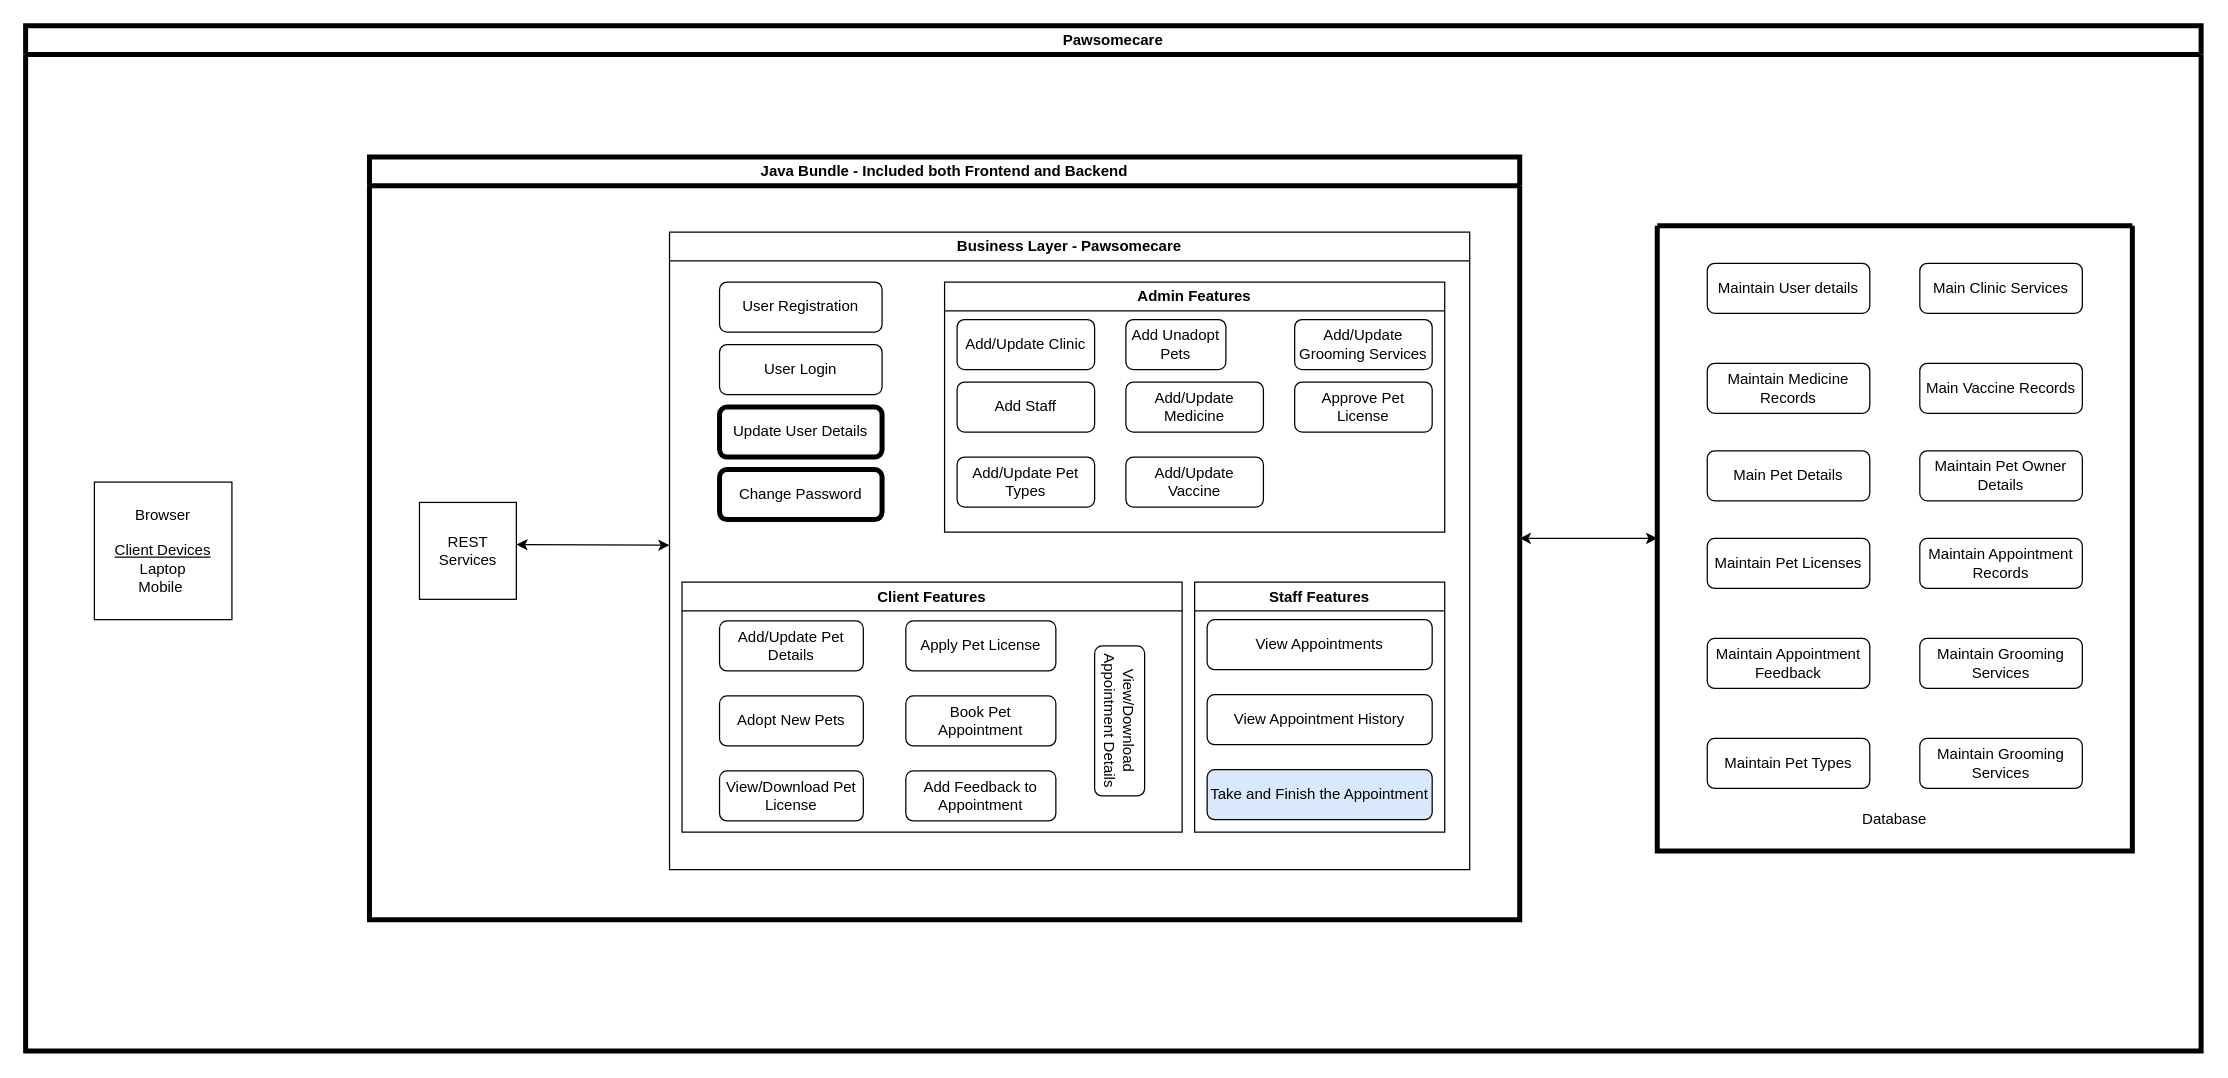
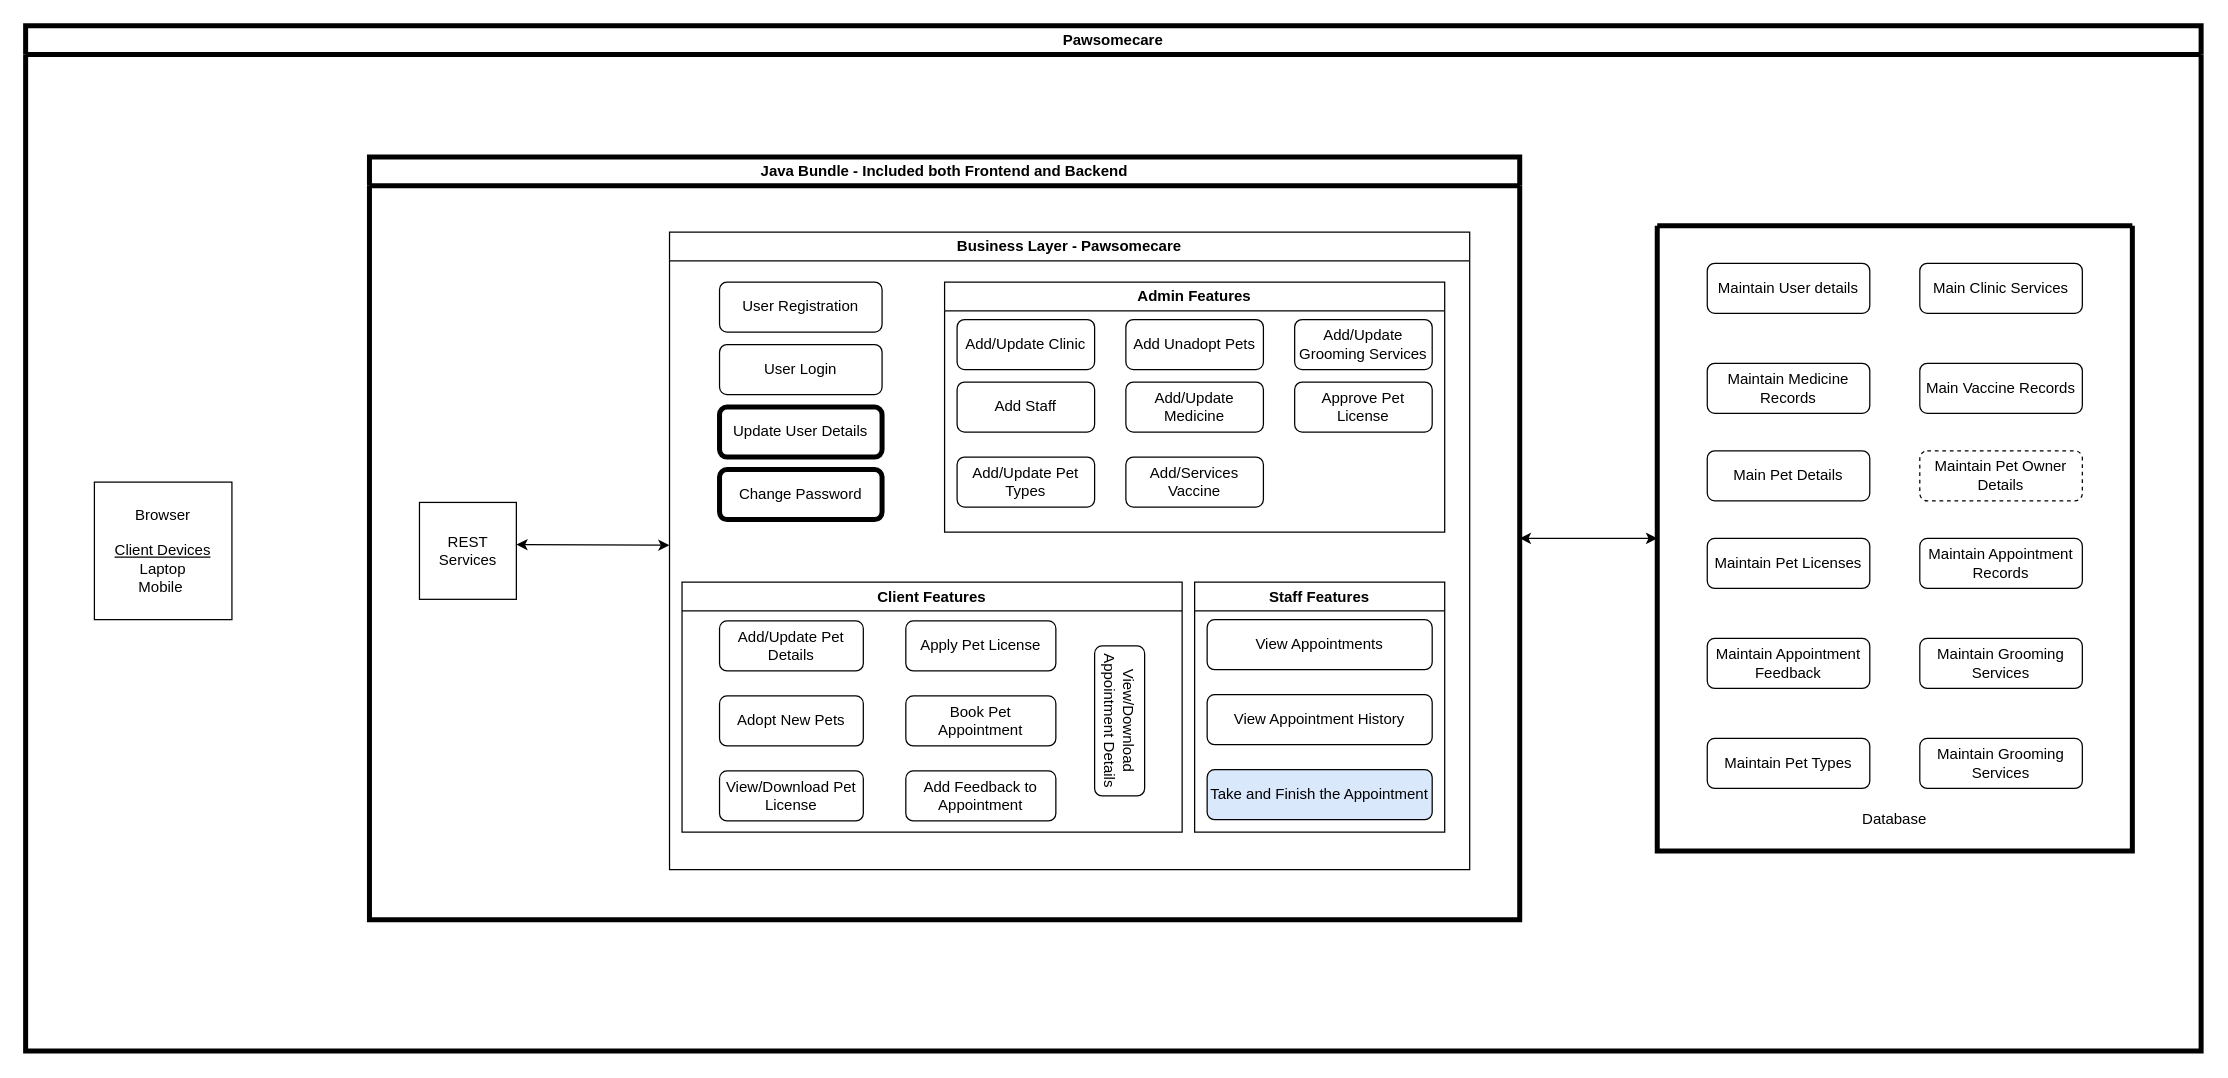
node "Add Unadopt Pets": size 100x50 -> 138x50
node "Maintain Pet Owner Details": style solid -> dashed
node "Add/Update Vaccine": label "Add/Update Vaccine" -> "Add/Services Vaccine"
